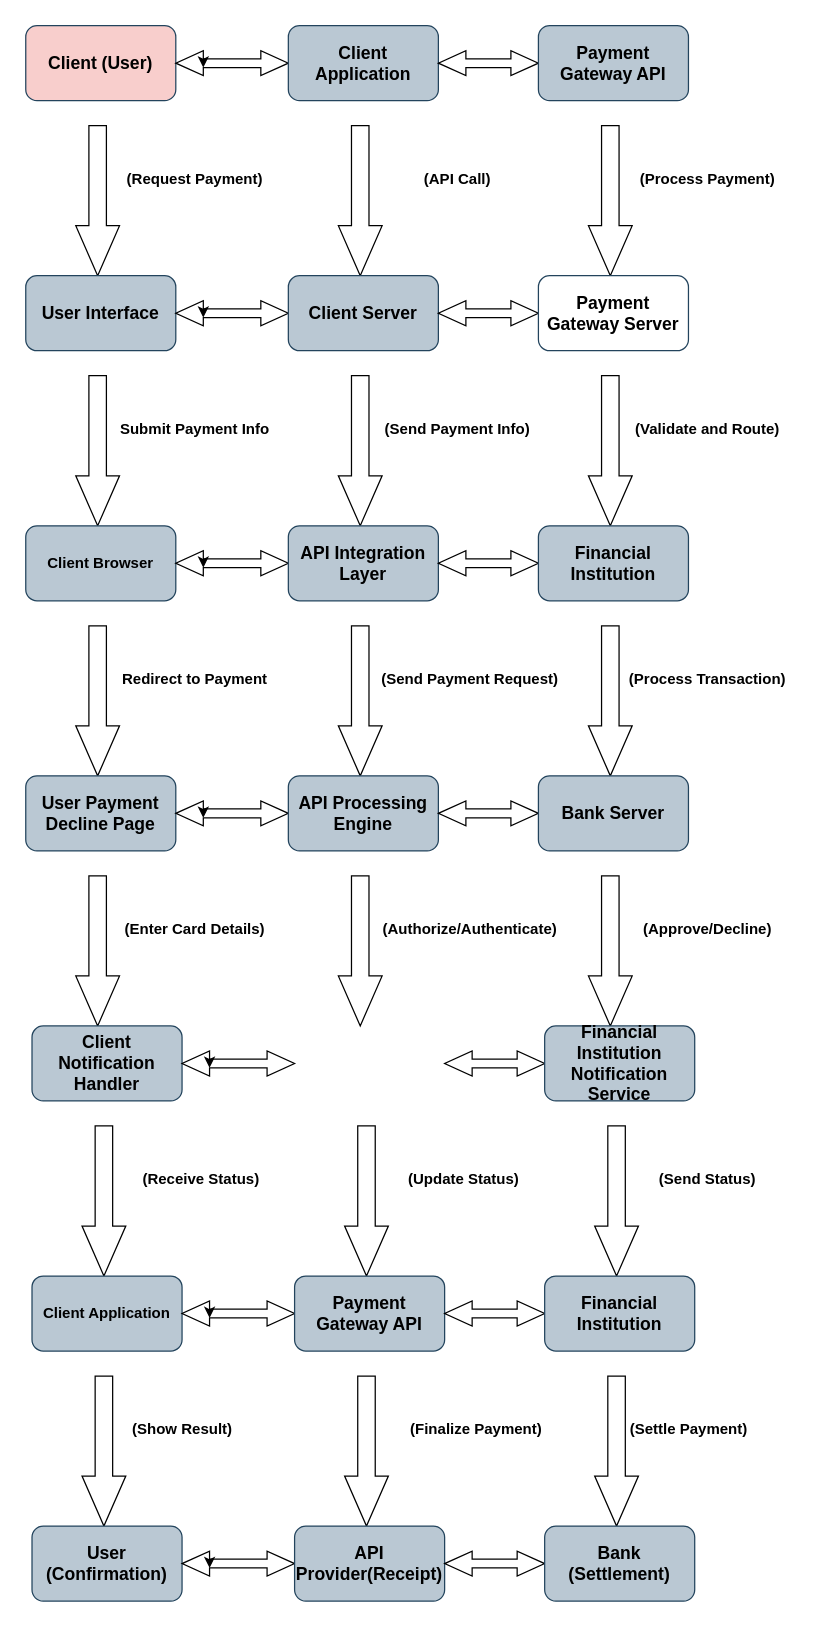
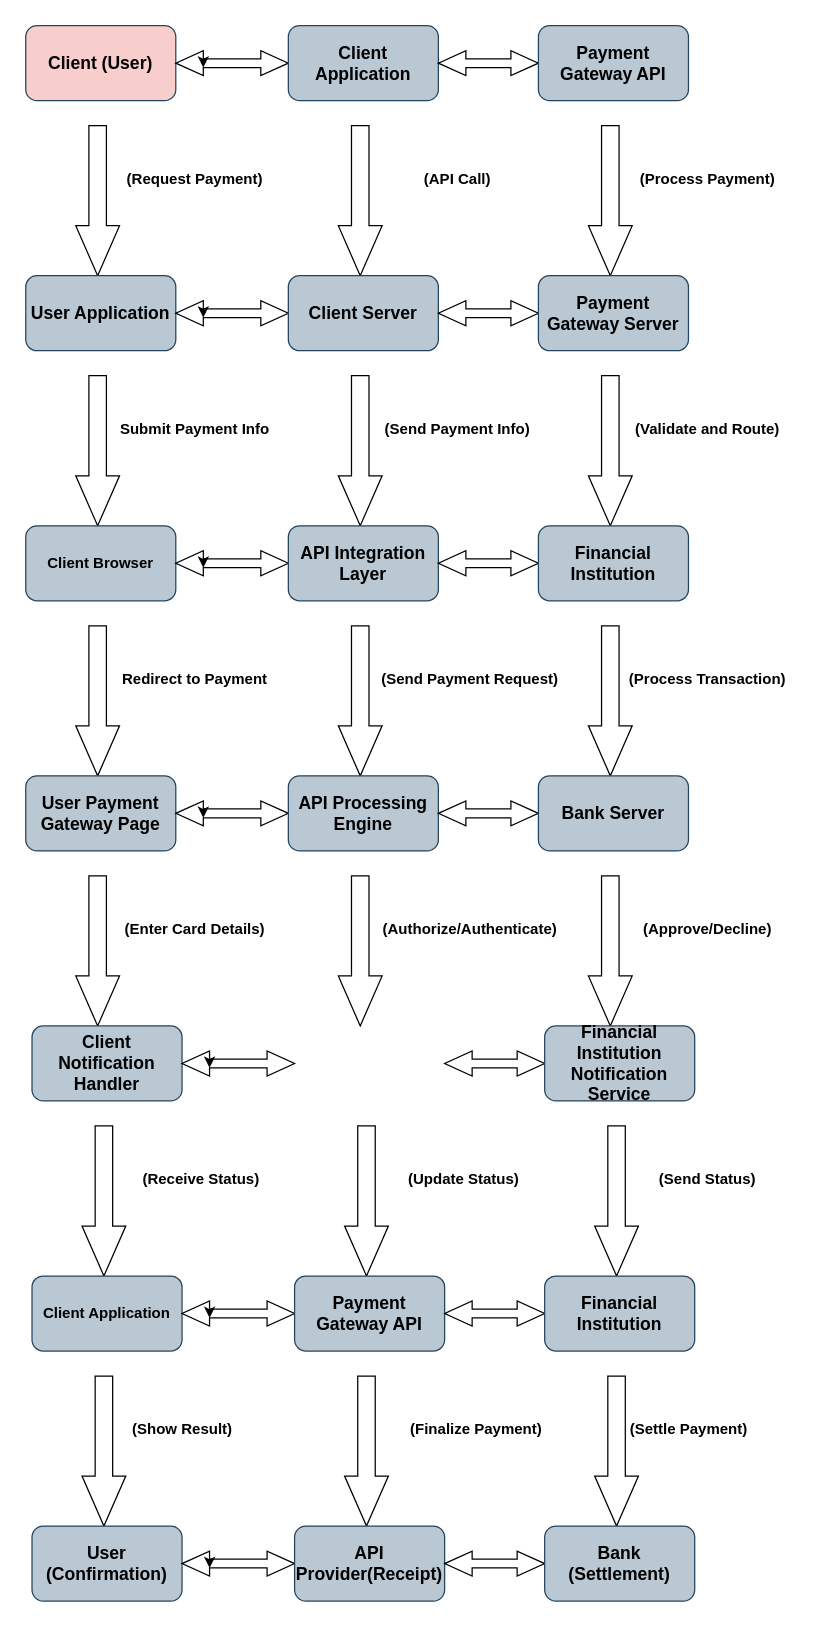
node "User Interface": label "User Interface" -> "User Application"
node "Payment Gateway Server": fillcolor #ffffff -> #bac8d3
node "User Payment Decline Page": label "User Payment Decline Page" -> "User Payment Gateway Page"
